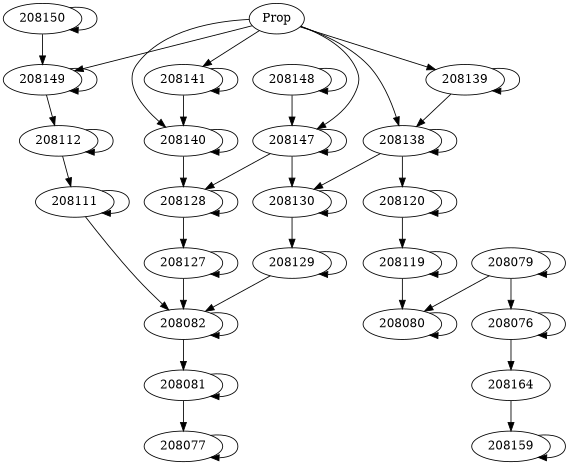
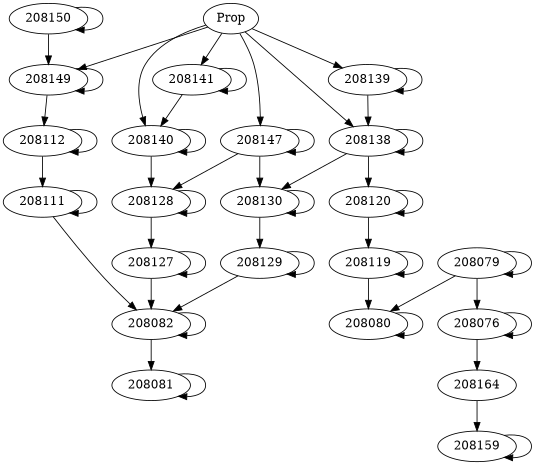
node "208148": removed
node "208077": removed
